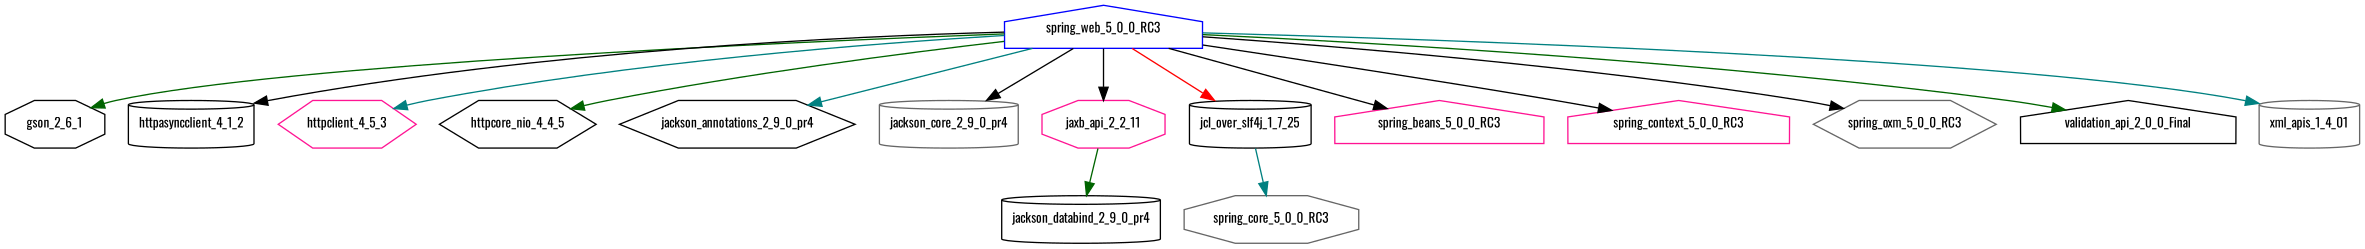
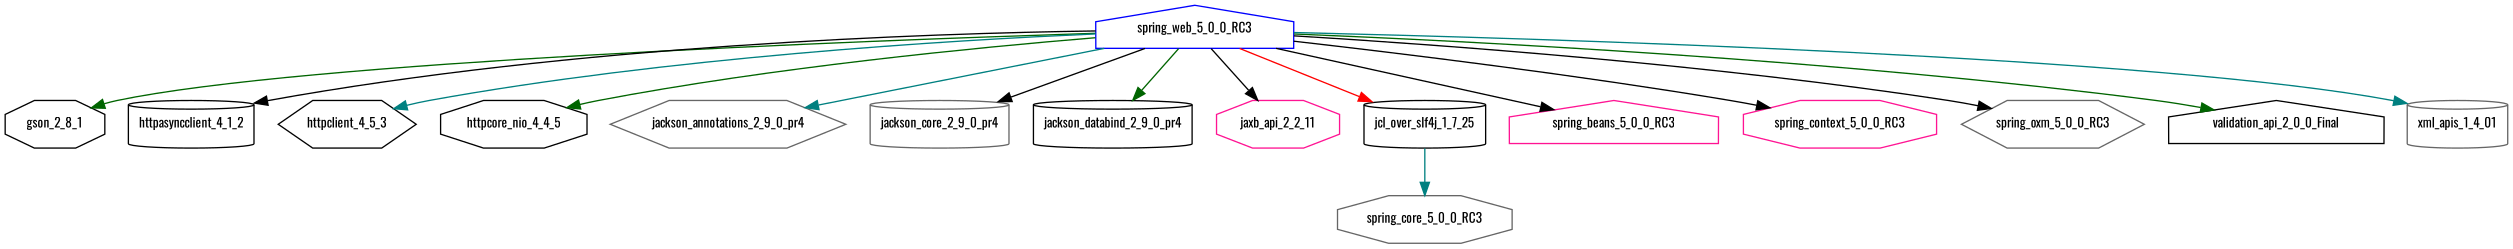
node "gson_2_6_1": label "gson_2_6_1" -> "gson_2_8_1"
node "httpclient_4_5_3": color deeppink -> black
node "httpcore_nio_4_4_5": shape hexagon -> octagon
node "jackson_annotations_2_9_0_pr4": color black -> gray40
node "spring_context_5_0_0_RC3": shape house -> octagon
edge "jaxb_api_2_2_11" -> "jackson_databind_2_9_0_pr4": now "spring_web_5_0_0_RC3" -> "jackson_databind_2_9_0_pr4"
